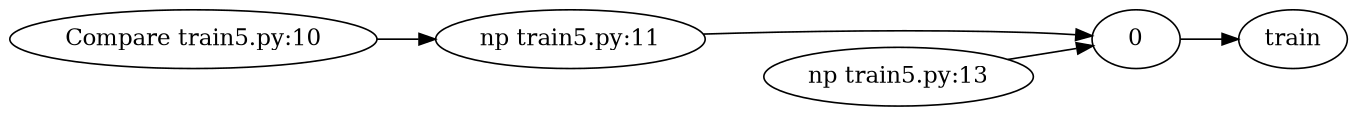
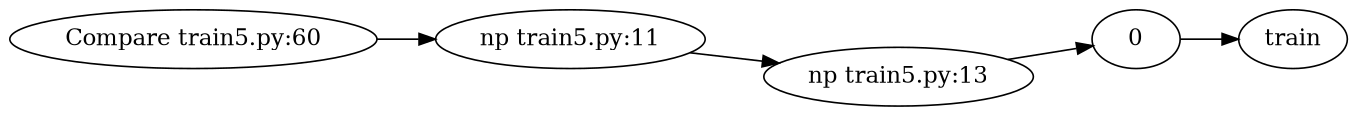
edge "np train5.py:11" -> "0": now "np train5.py:11" -> "np train5.py:13"
node "Compare train5.py:10": label "Compare train5.py:10" -> "Compare train5.py:60"
